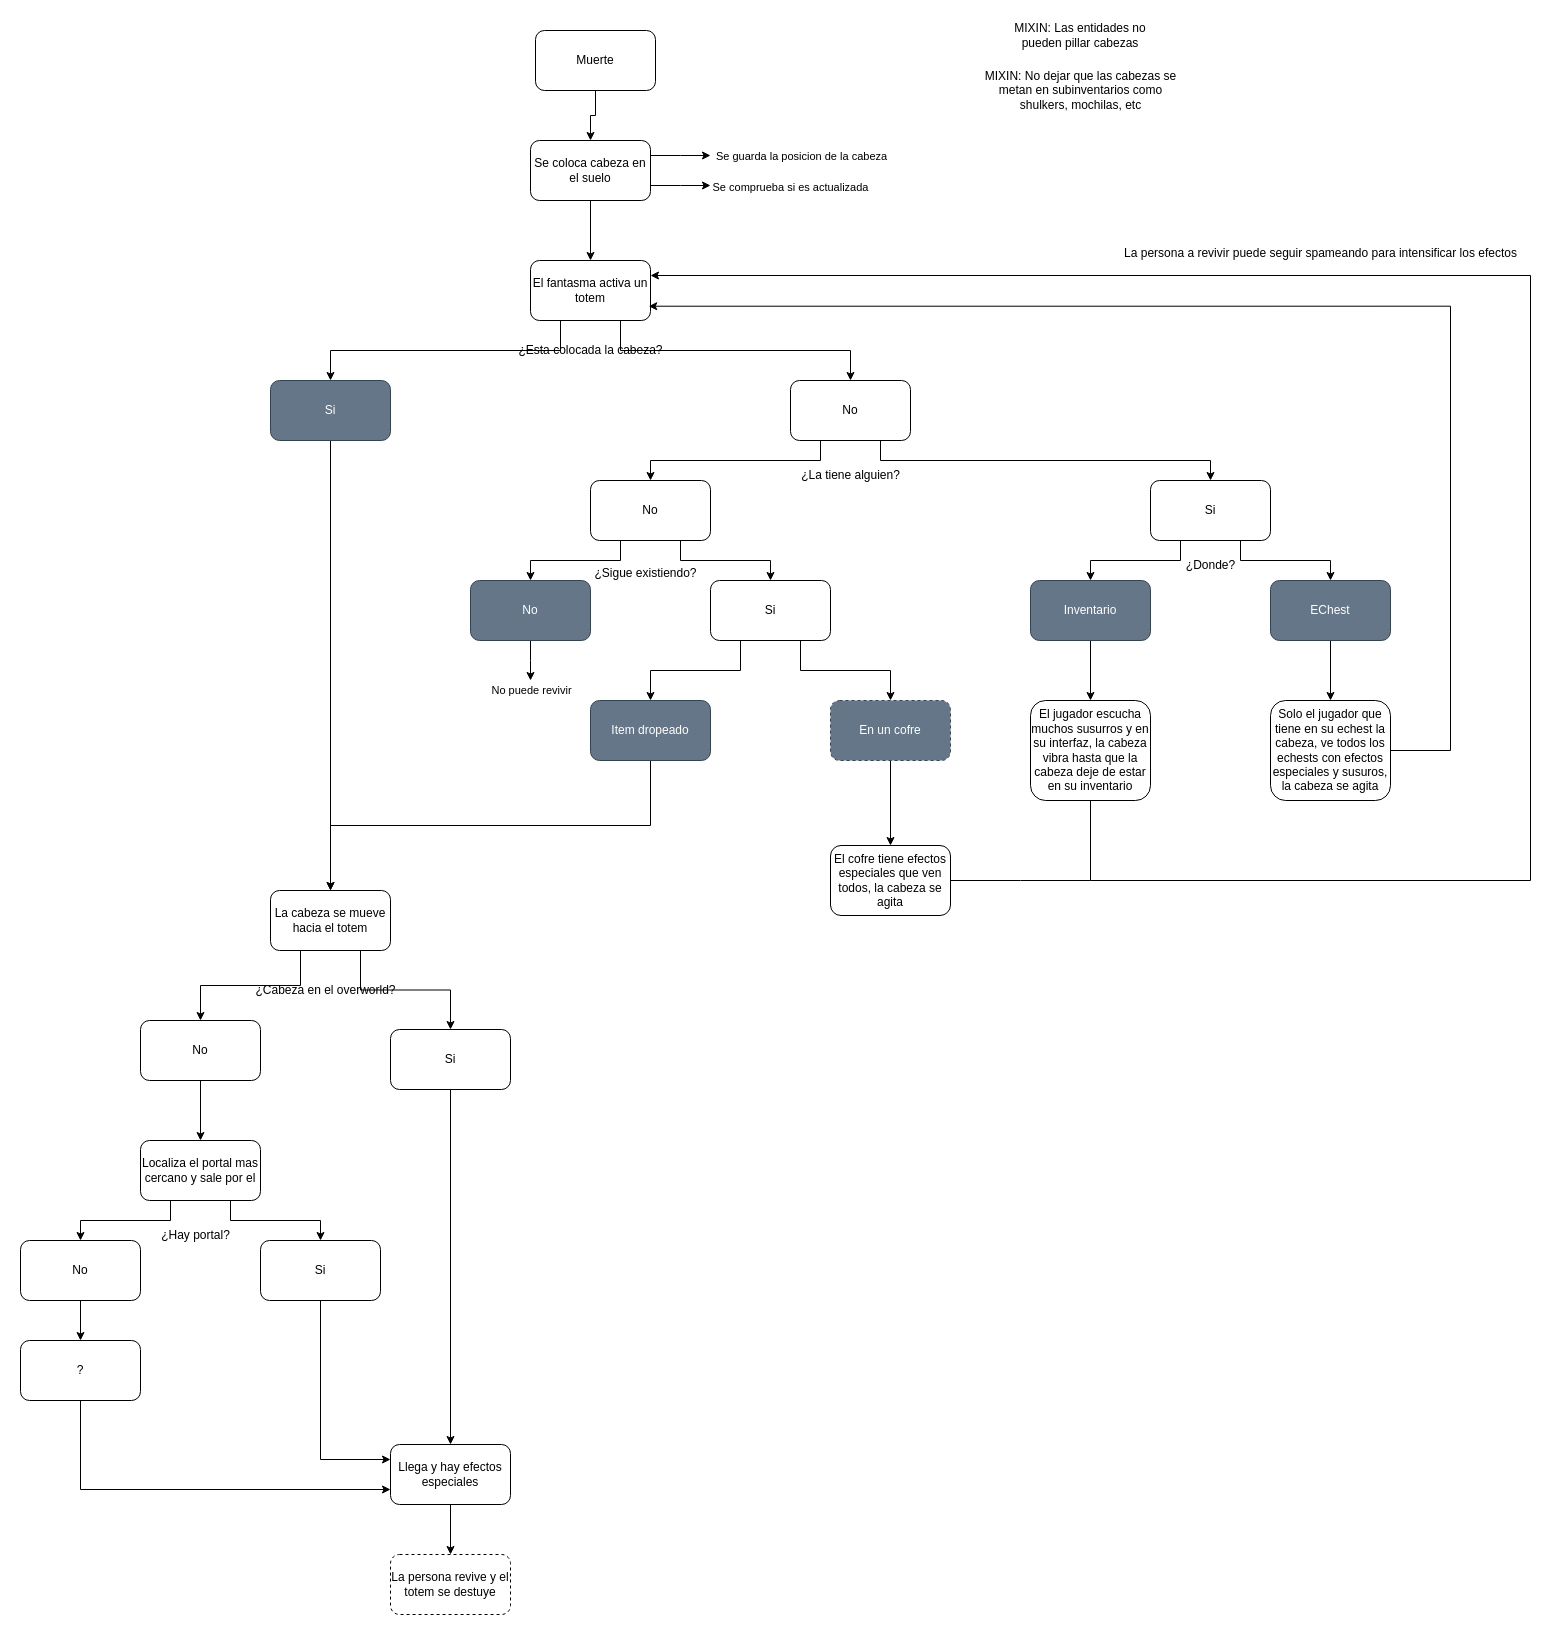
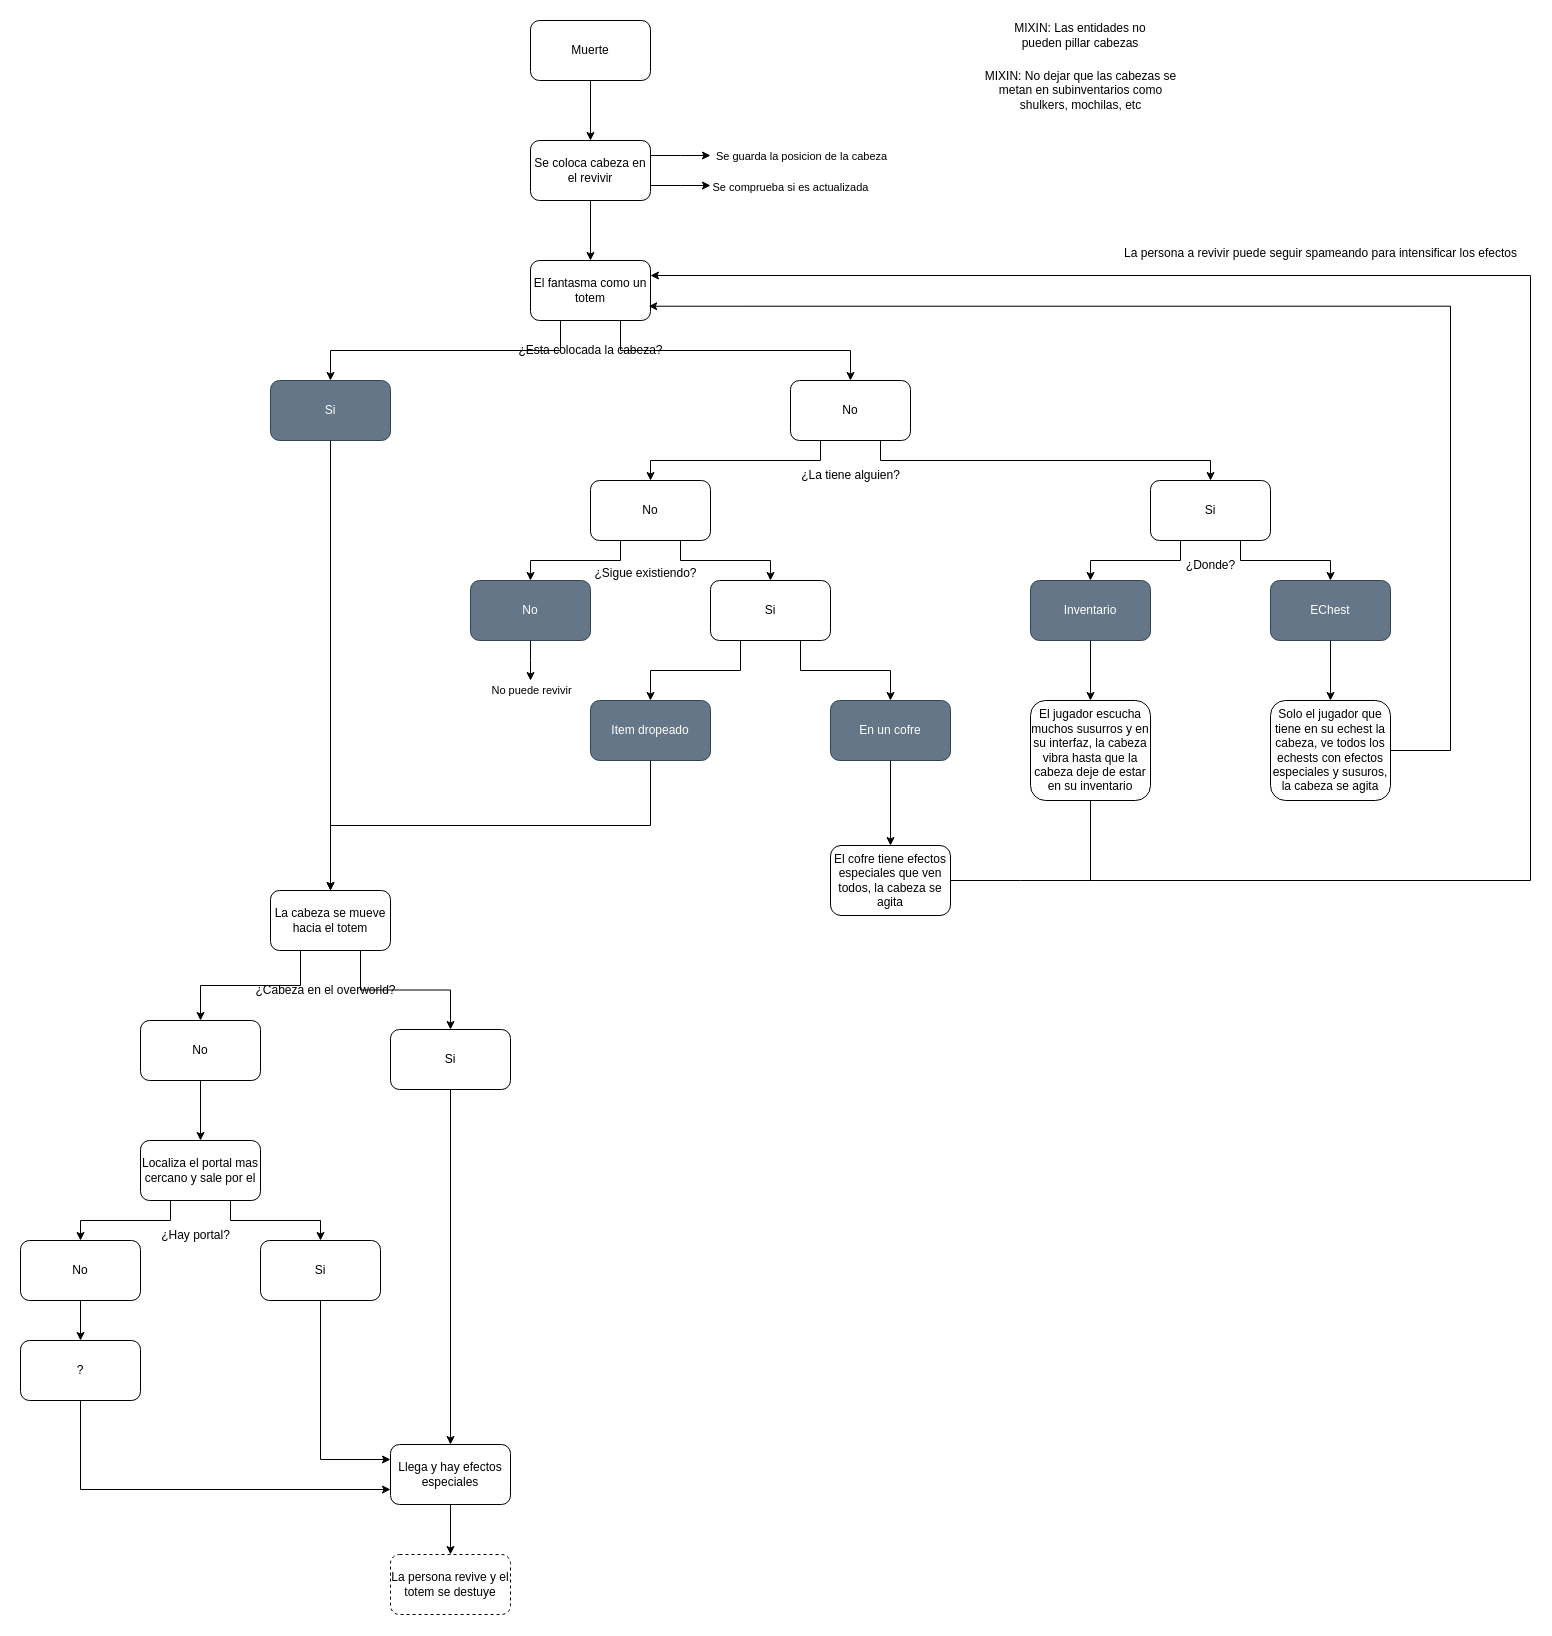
node "Muerte": moved (596, 61) -> (591, 51)
node "Se coloca cabeza en el suelo": label "Se coloca cabeza en el suelo" -> "Se coloca cabeza en el revivir"
node "El fantasma activa un totem": label "El fantasma activa un totem" -> "El fantasma como un totem"
node "En un cofre": style dashed -> solid
